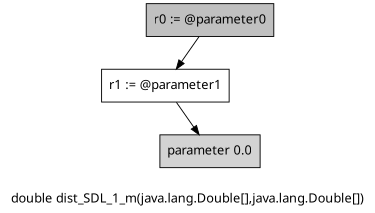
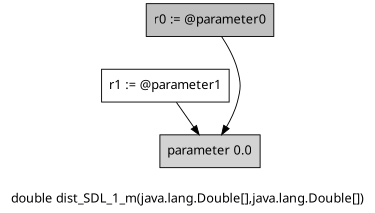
edge "r0 := @parameter0" -> "r1 := @parameter1": now "r0 := @parameter0" -> "parameter 0.0"
